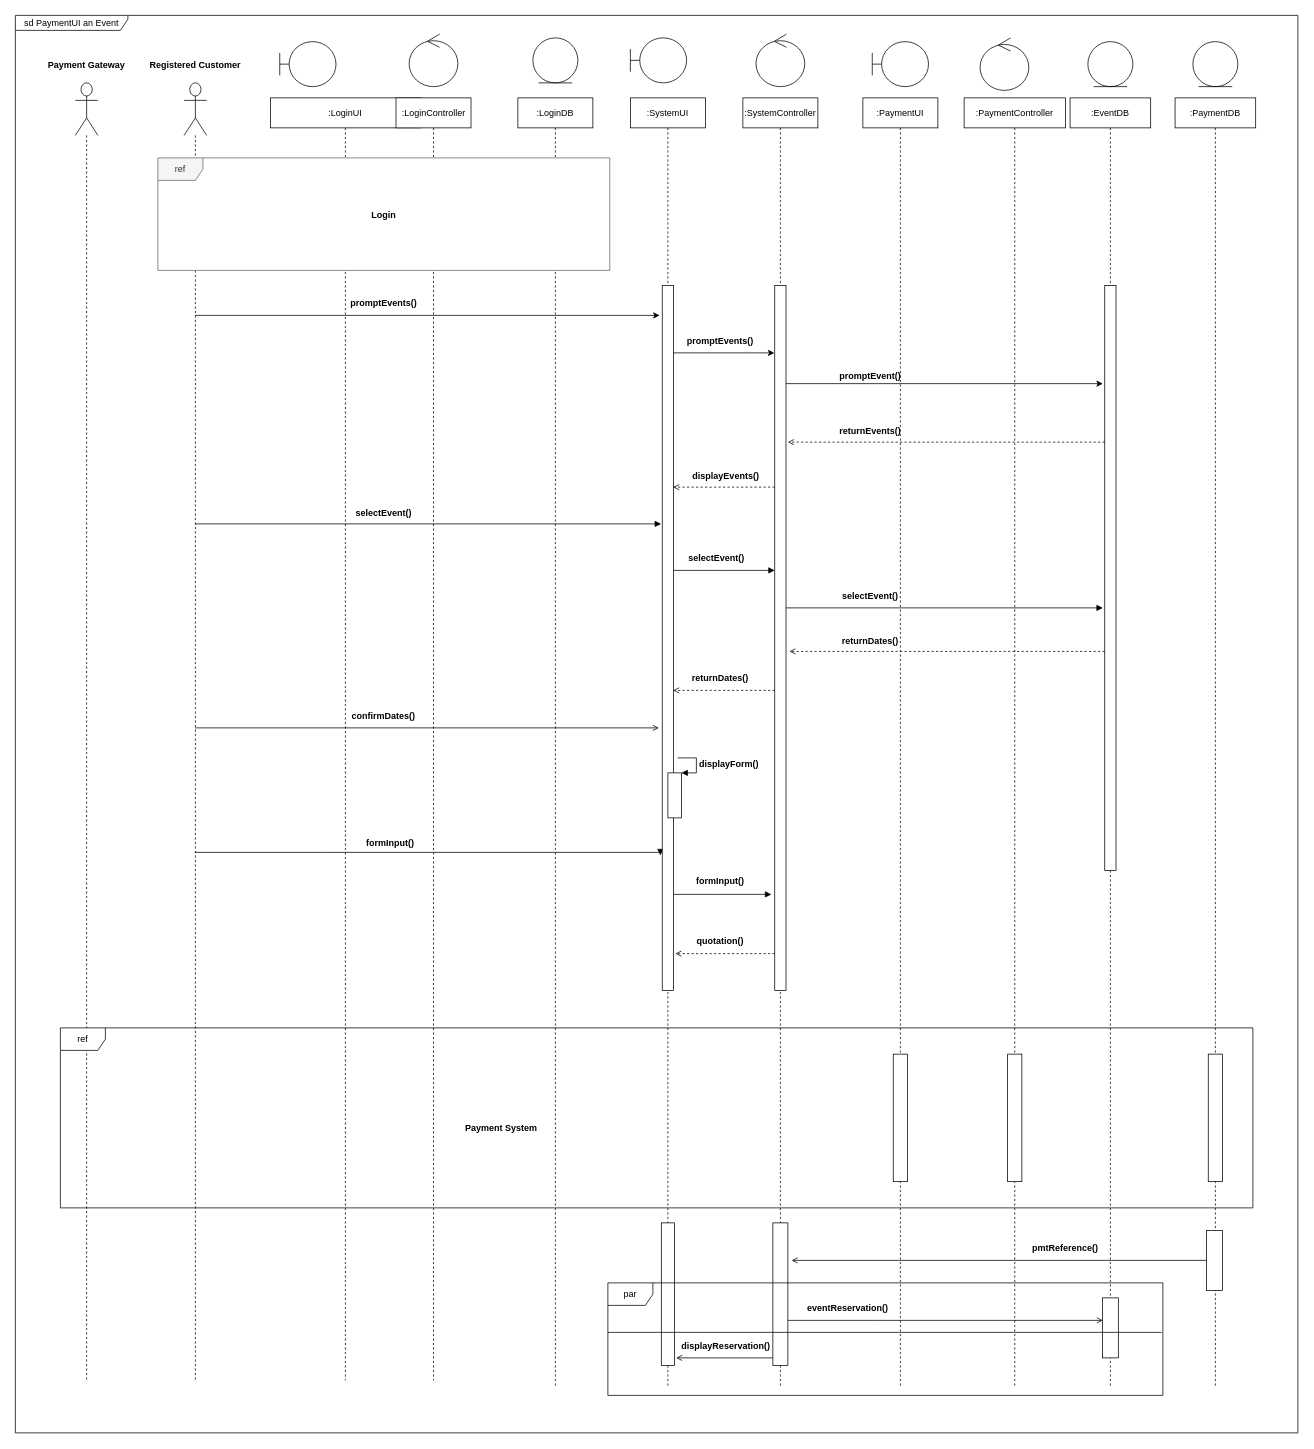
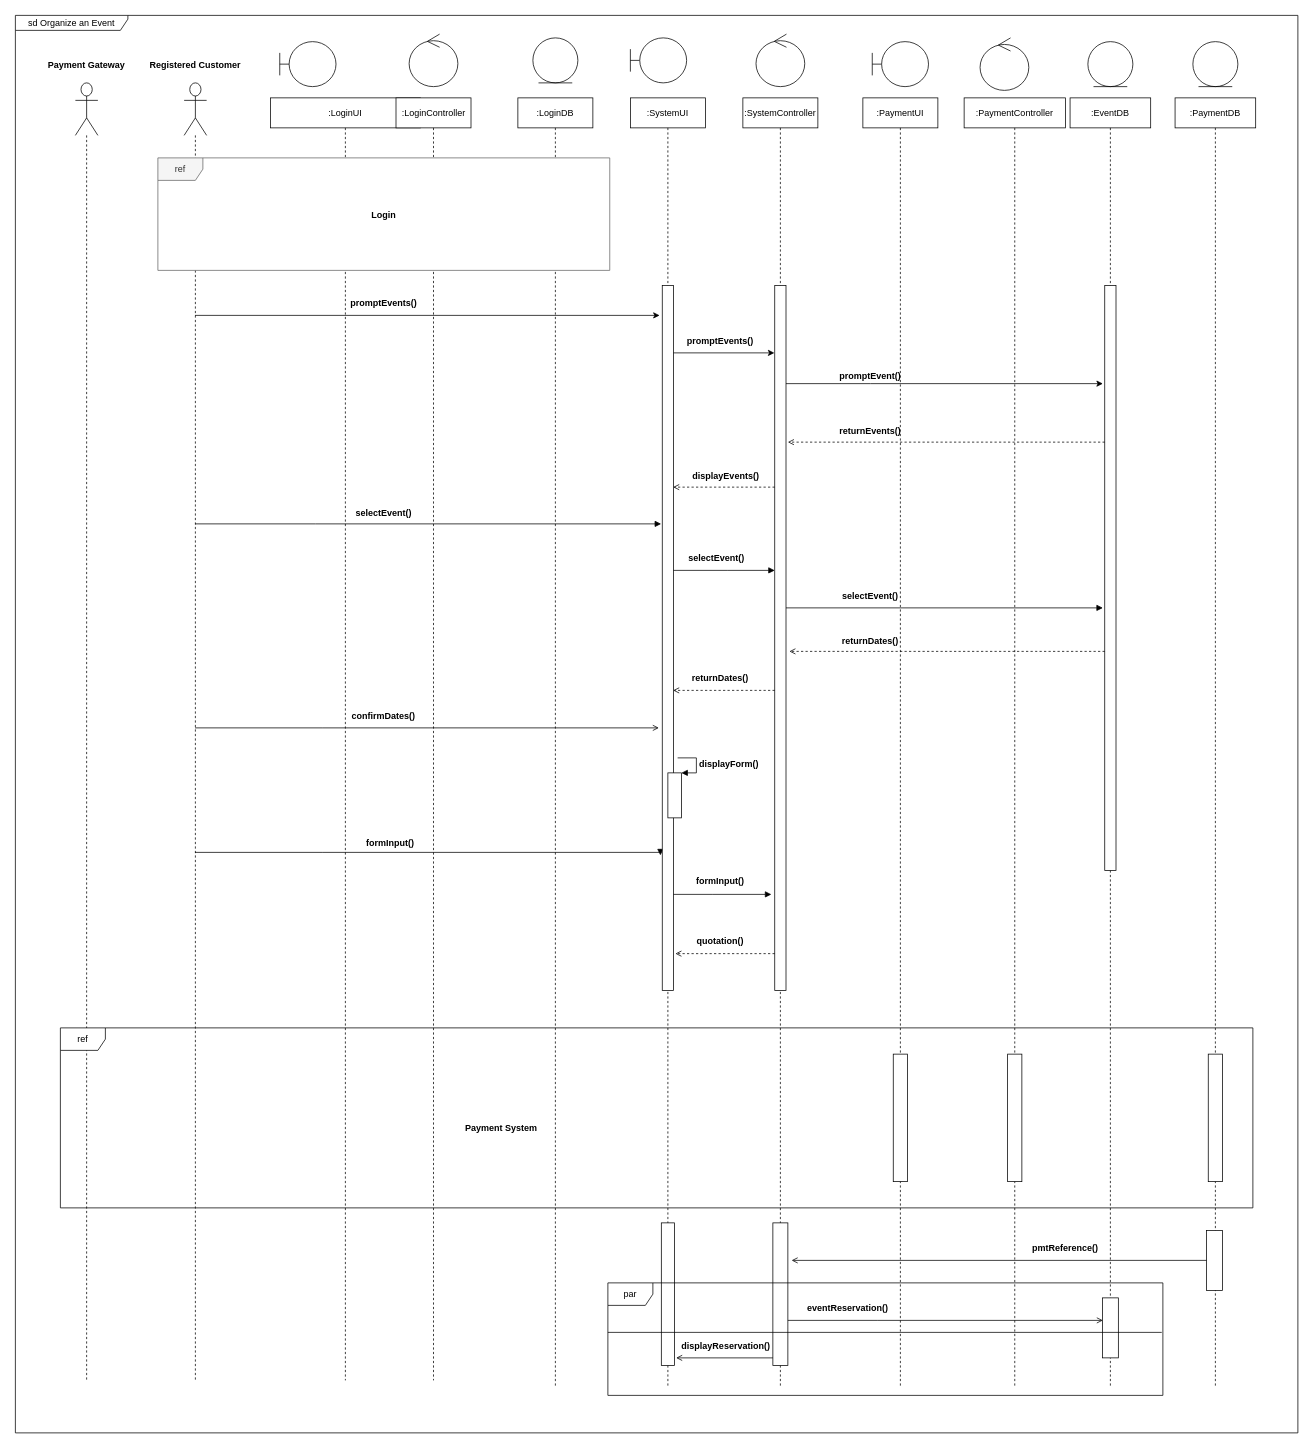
node "sd PaymentUI an Event": label "sd PaymentUI an Event" -> "sd Organize an Event"
